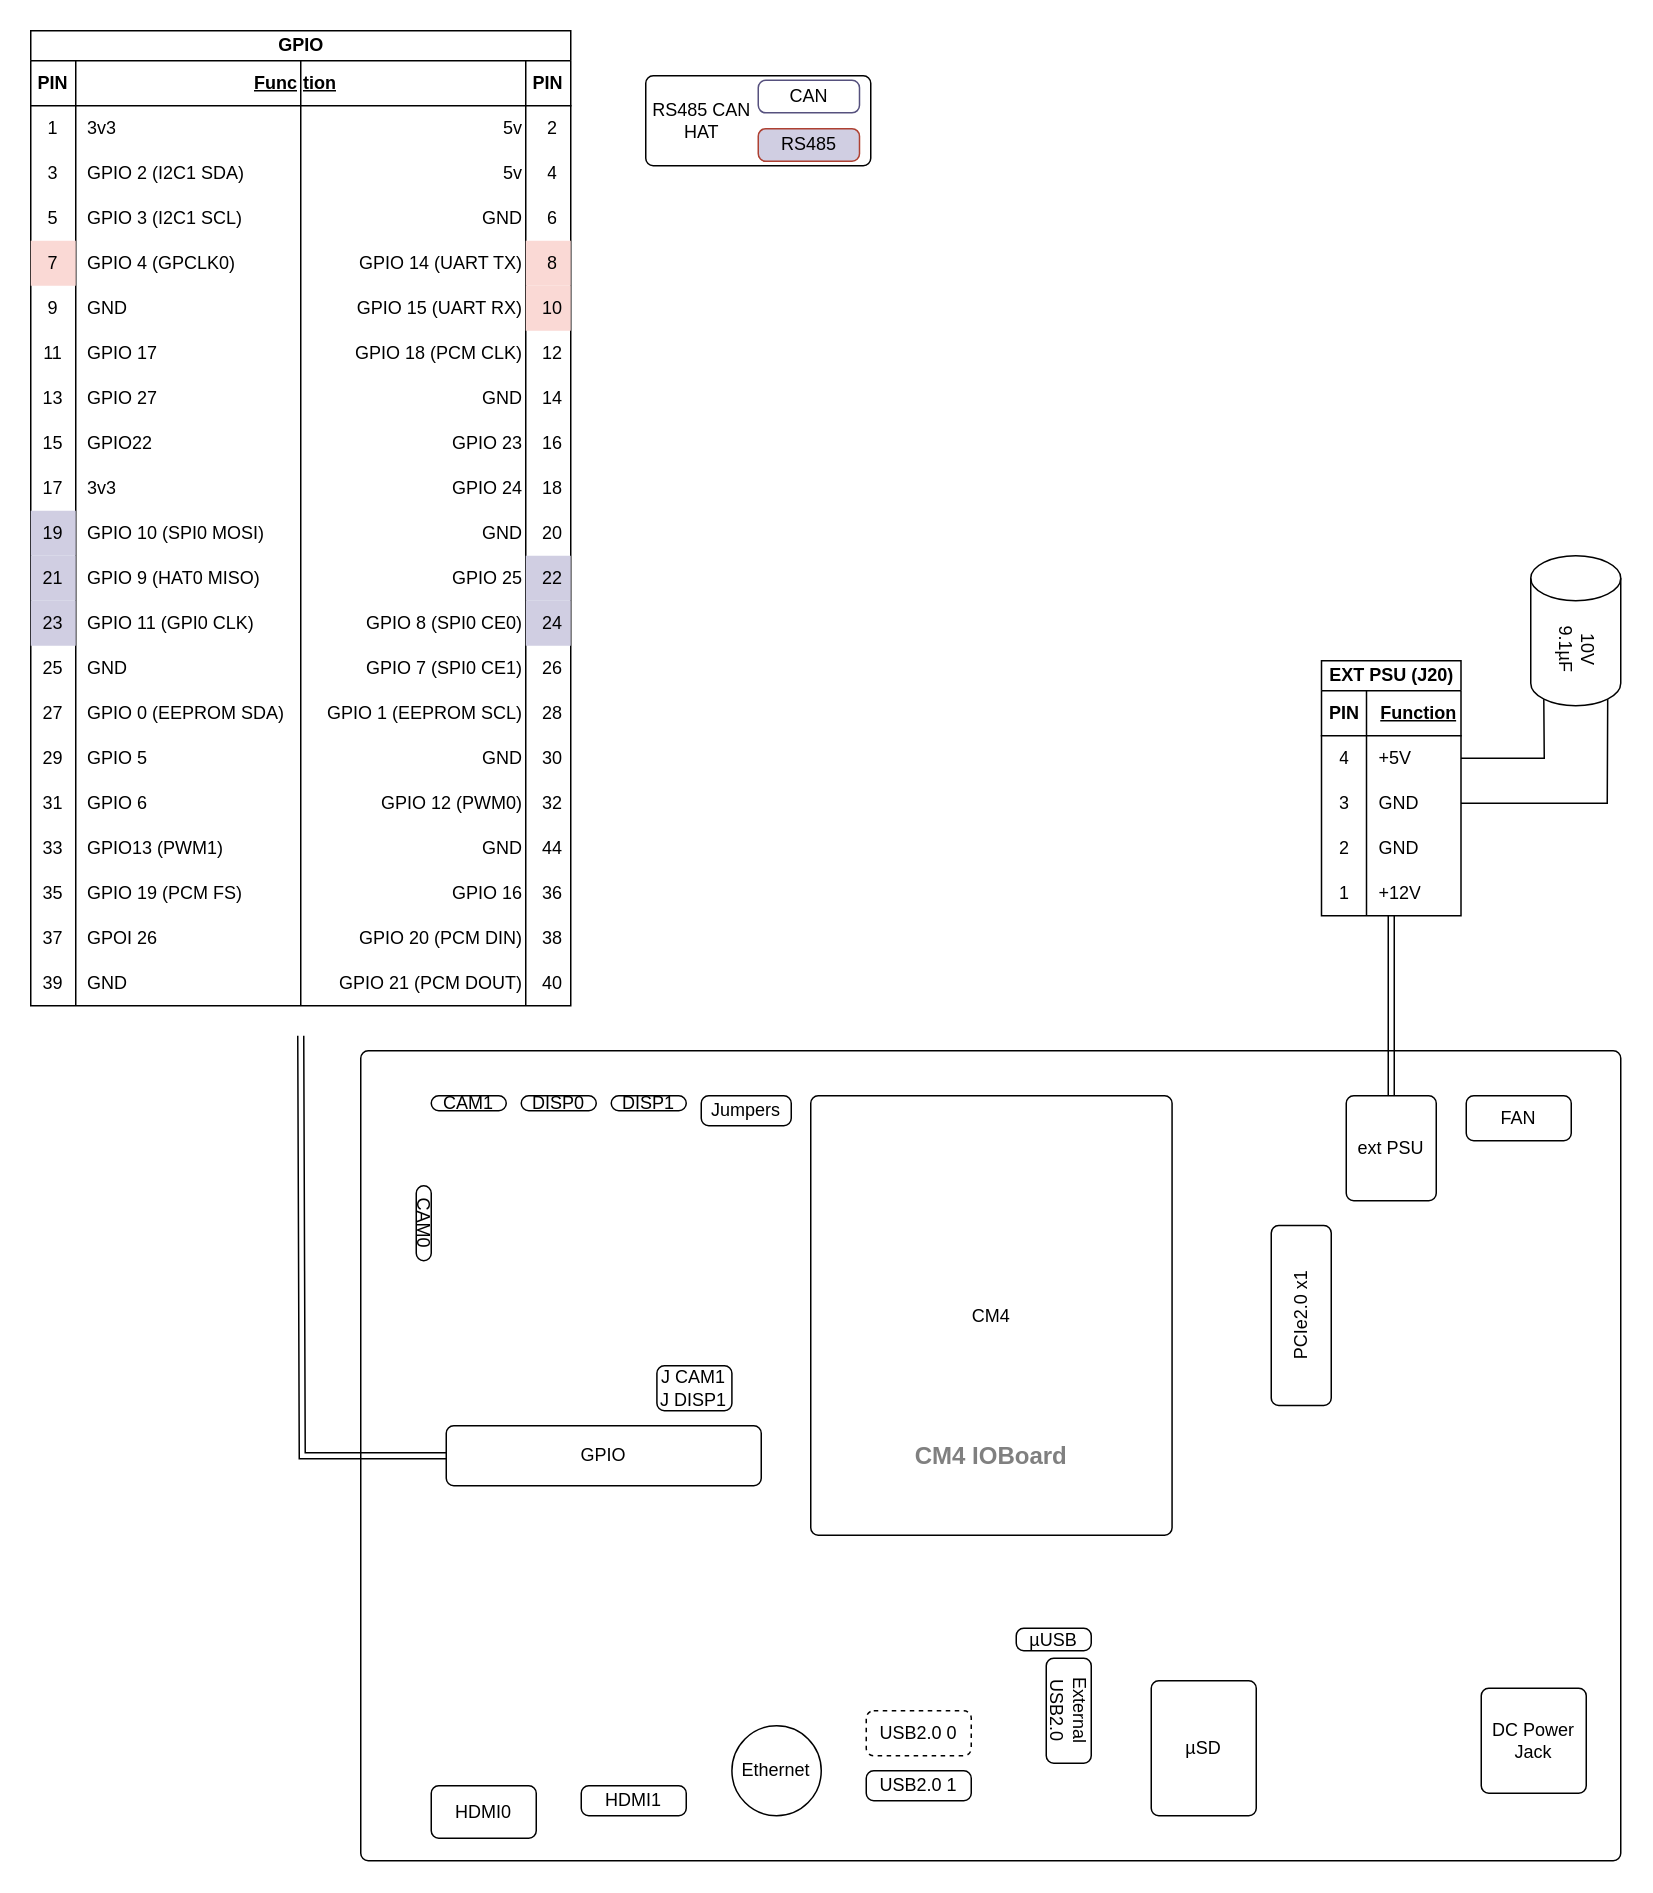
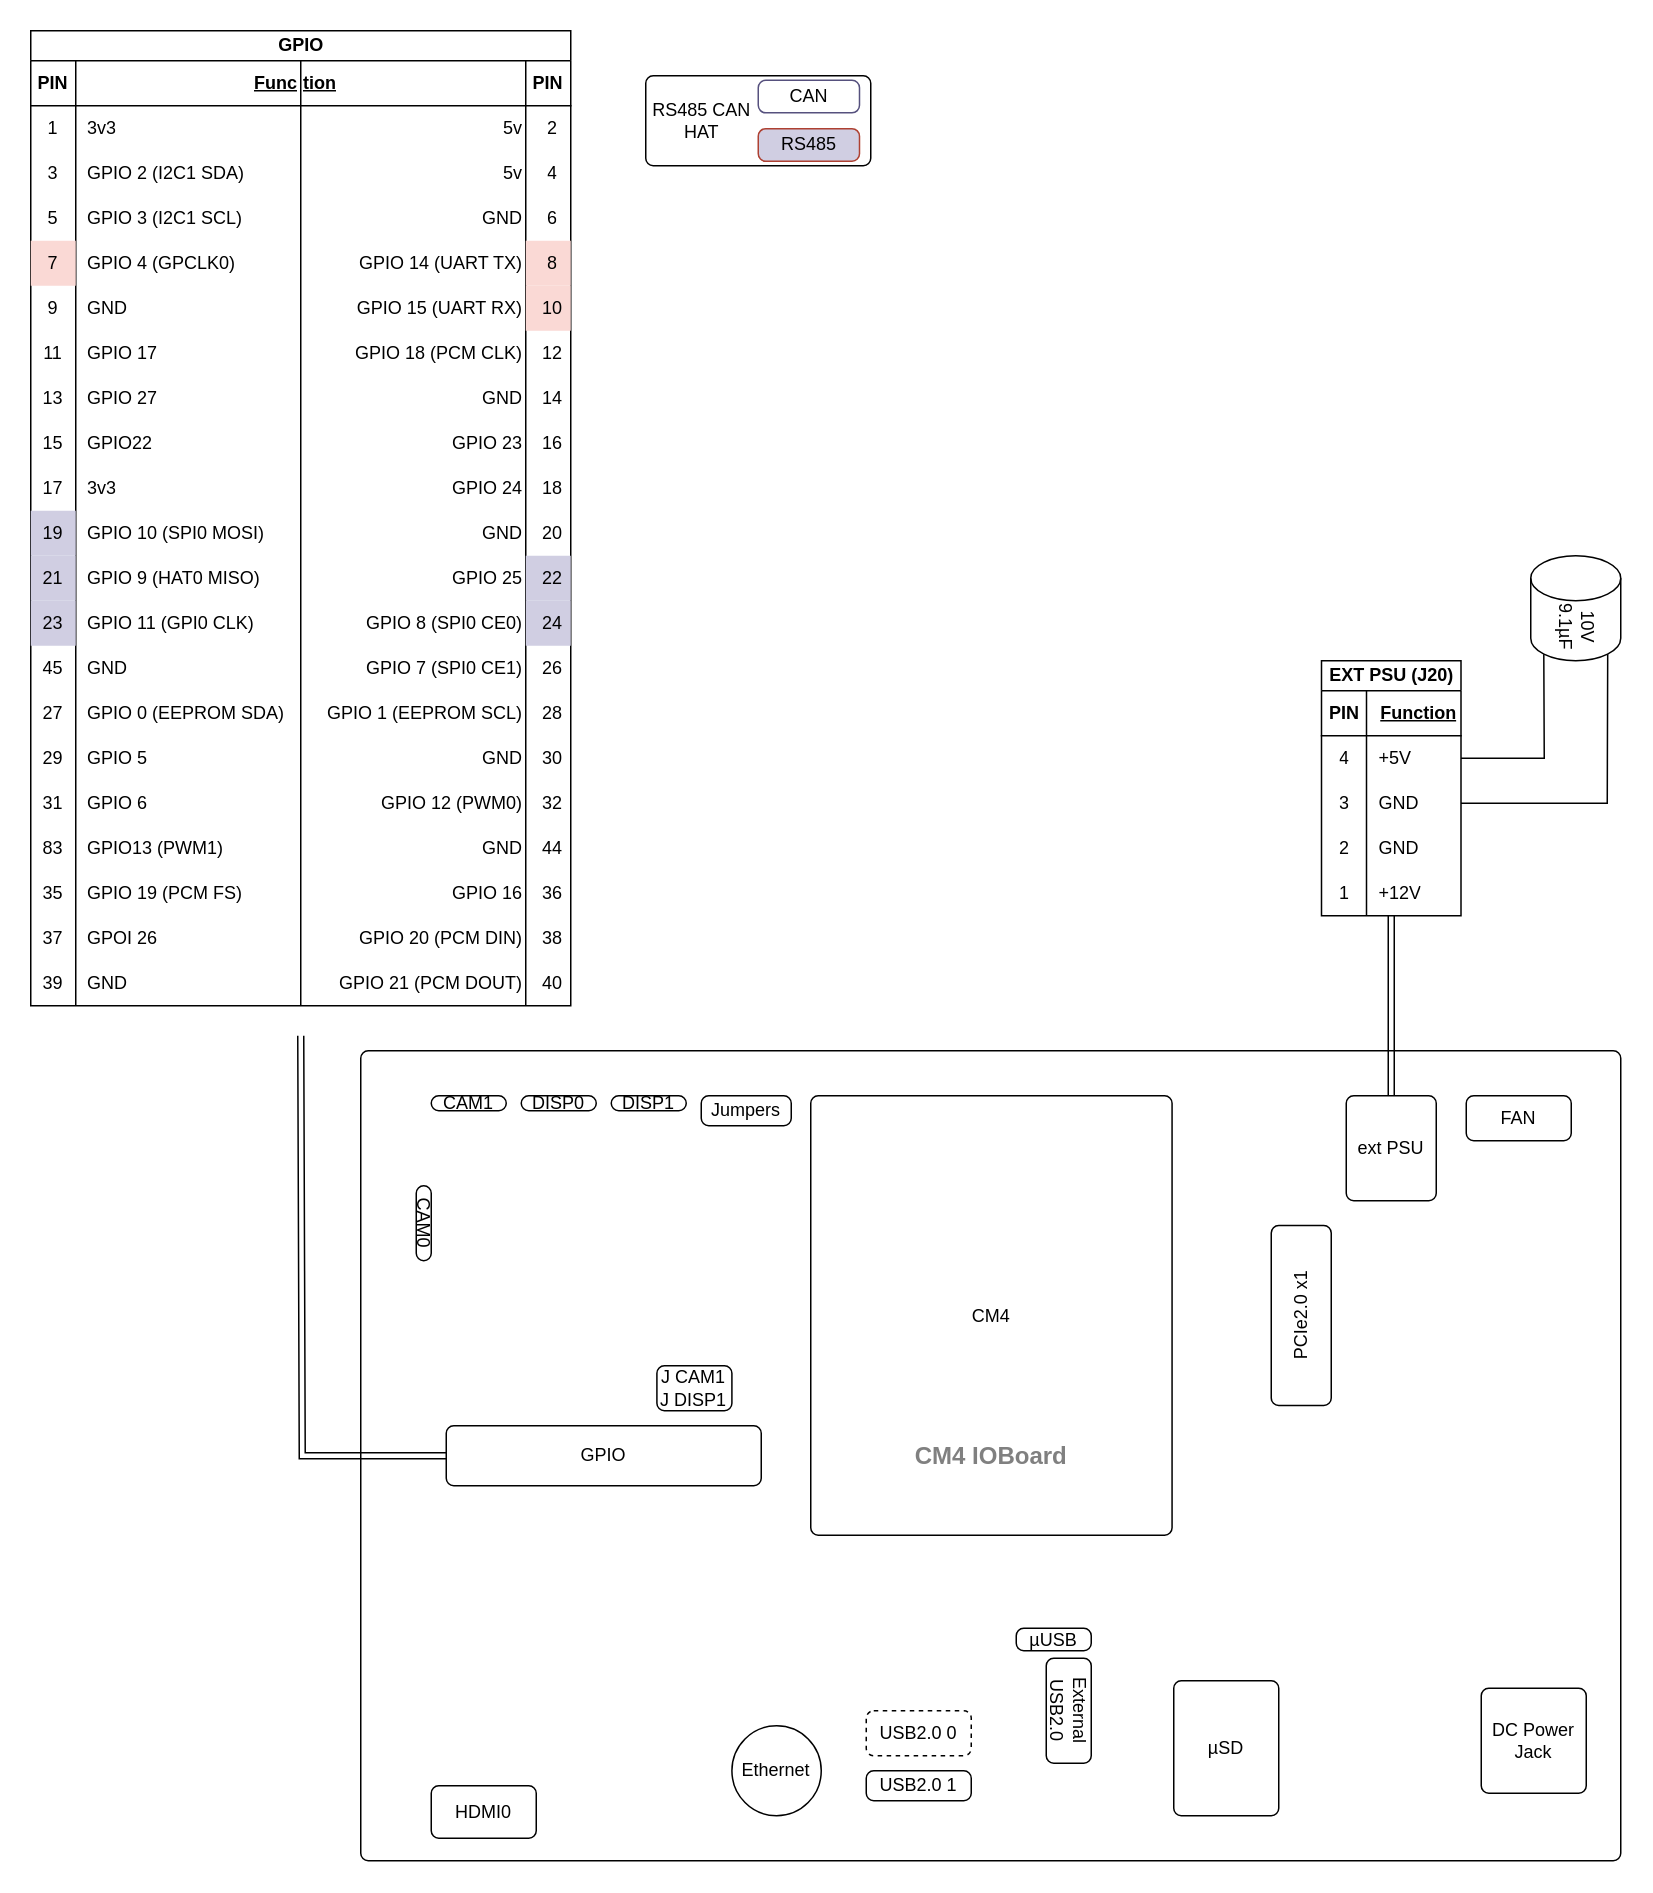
node "10V 9.1µF": size 90x150 -> 90x105
node "25": label "25" -> "45"
node "33": label "33" -> "83"
node "µSD": moved (1204, 1748) -> (1226, 1748)
node "HDMI1": removed
